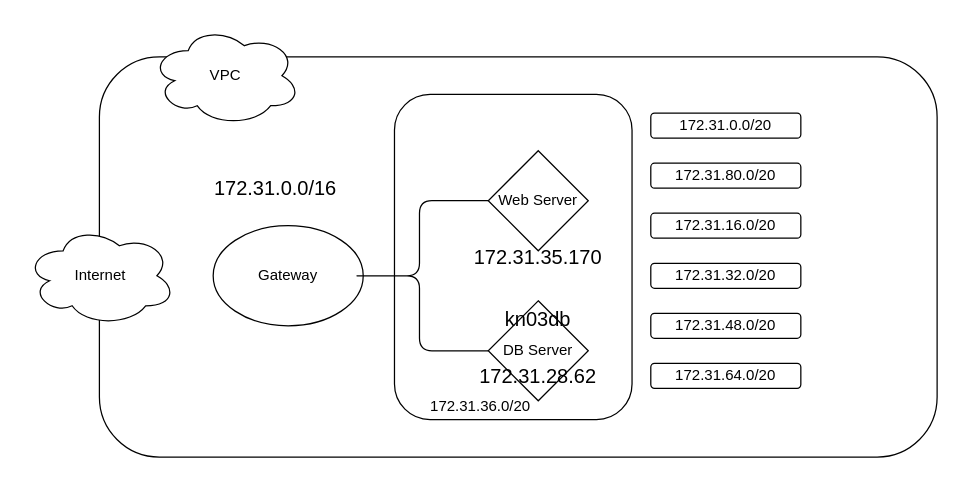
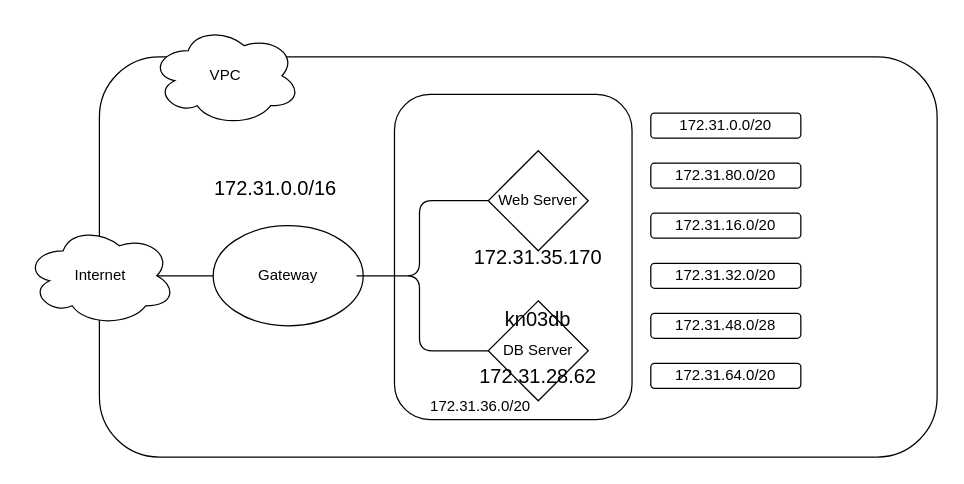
edge "Internet" -- "Gateway": added
node "172.31.48.0/20": label "172.31.48.0/20" -> "172.31.48.0/28"
